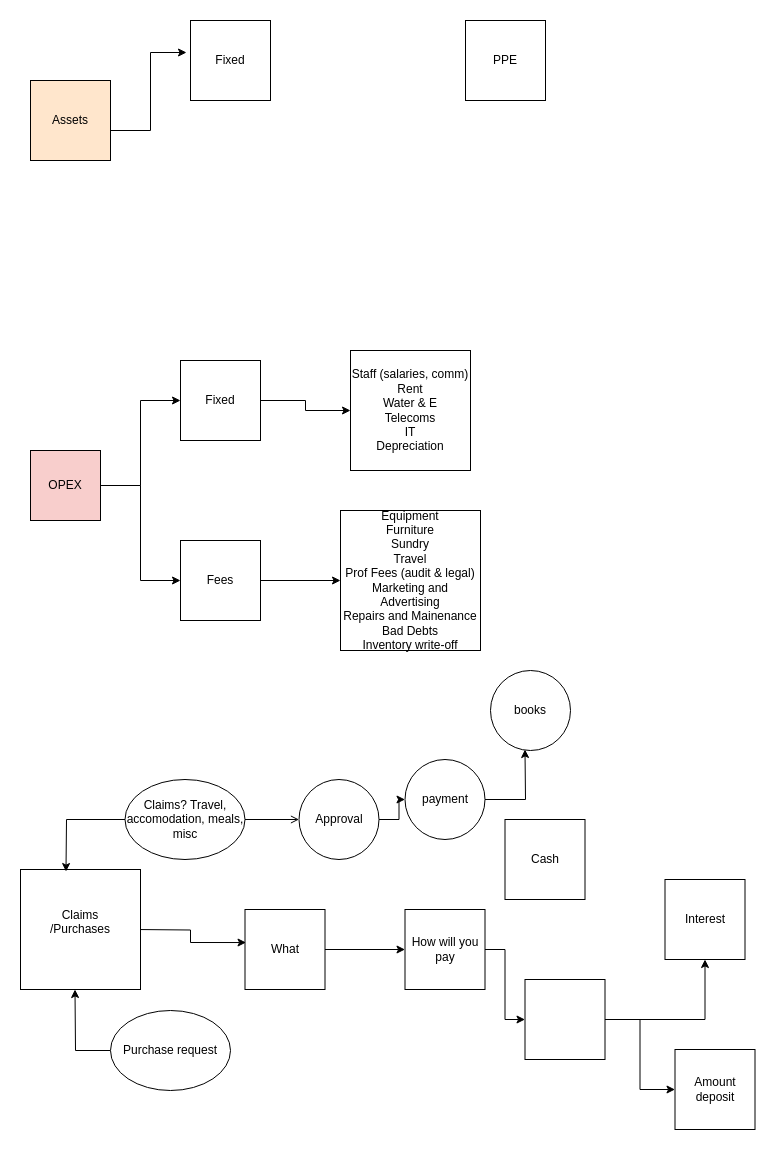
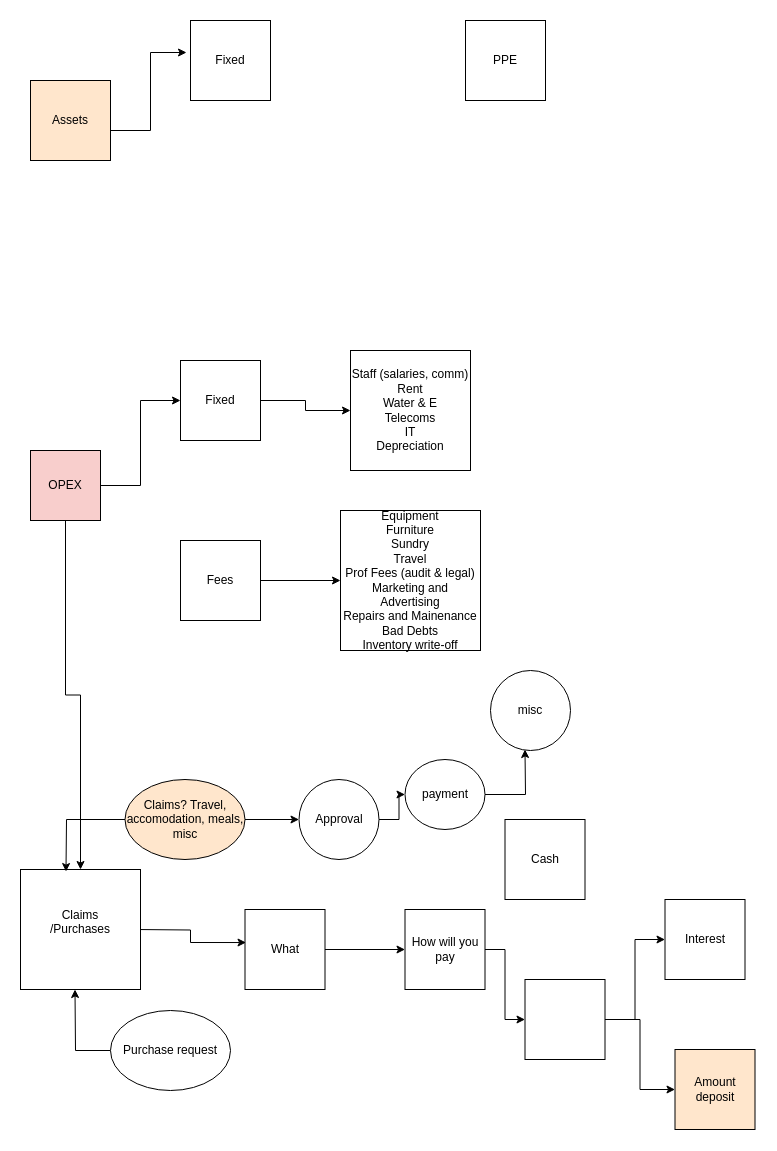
edge "OPEX" -> "Fees": now "OPEX" -> "Claims /Purchases"
node "books": label "books" -> "misc"
node "payment": size 80x80 -> 80x70
node "Claims? Travel, accomodation, meals, misc": fillcolor #ffffff -> #ffe6cc
edge "Claims? Travel, accomodation, meals, misc" -> "Approval": arrowhead open -> classic
node "Interest": moved (705, 920) -> (705, 940)
node "Amount deposit": fillcolor #ffffff -> #ffe6cc
